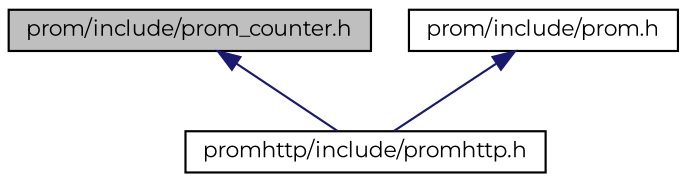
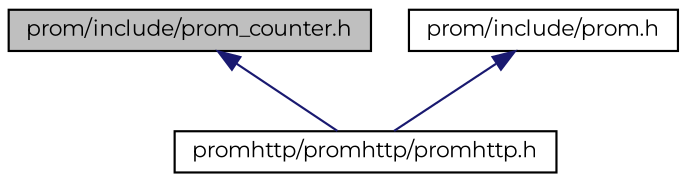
node "promhttp/include/promhttp.h": label "promhttp/include/promhttp.h" -> "promhttp/promhttp/promhttp.h"
